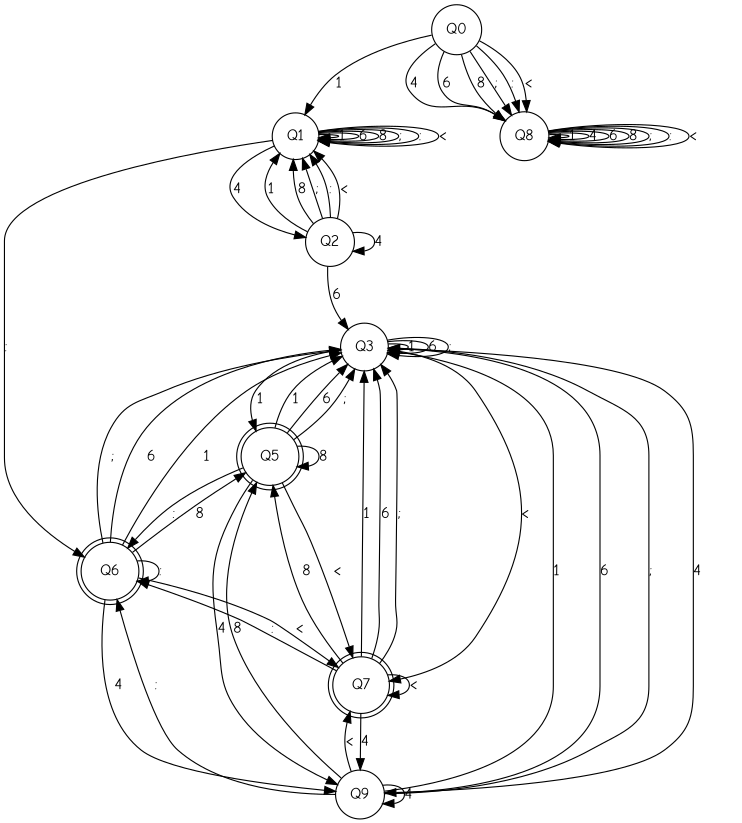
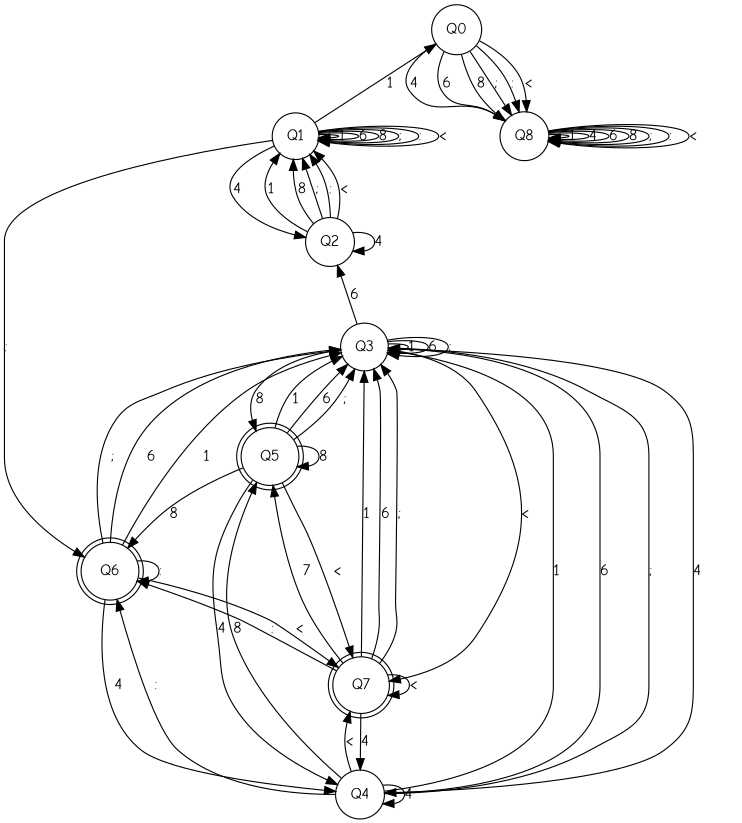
edge "Q0" -> "Q1": reversed
edge "Q2" -> "Q3": reversed
edge "Q3" -> "Q5": label "1" -> "8"
edge "Q5" -> "Q6": label ":" -> "8"
edge "Q6" -> "Q5": removed, label "8"
edge "Q7" -> "Q5": label "8" -> "7"
node "Q9": label "Q9" -> "Q4"
